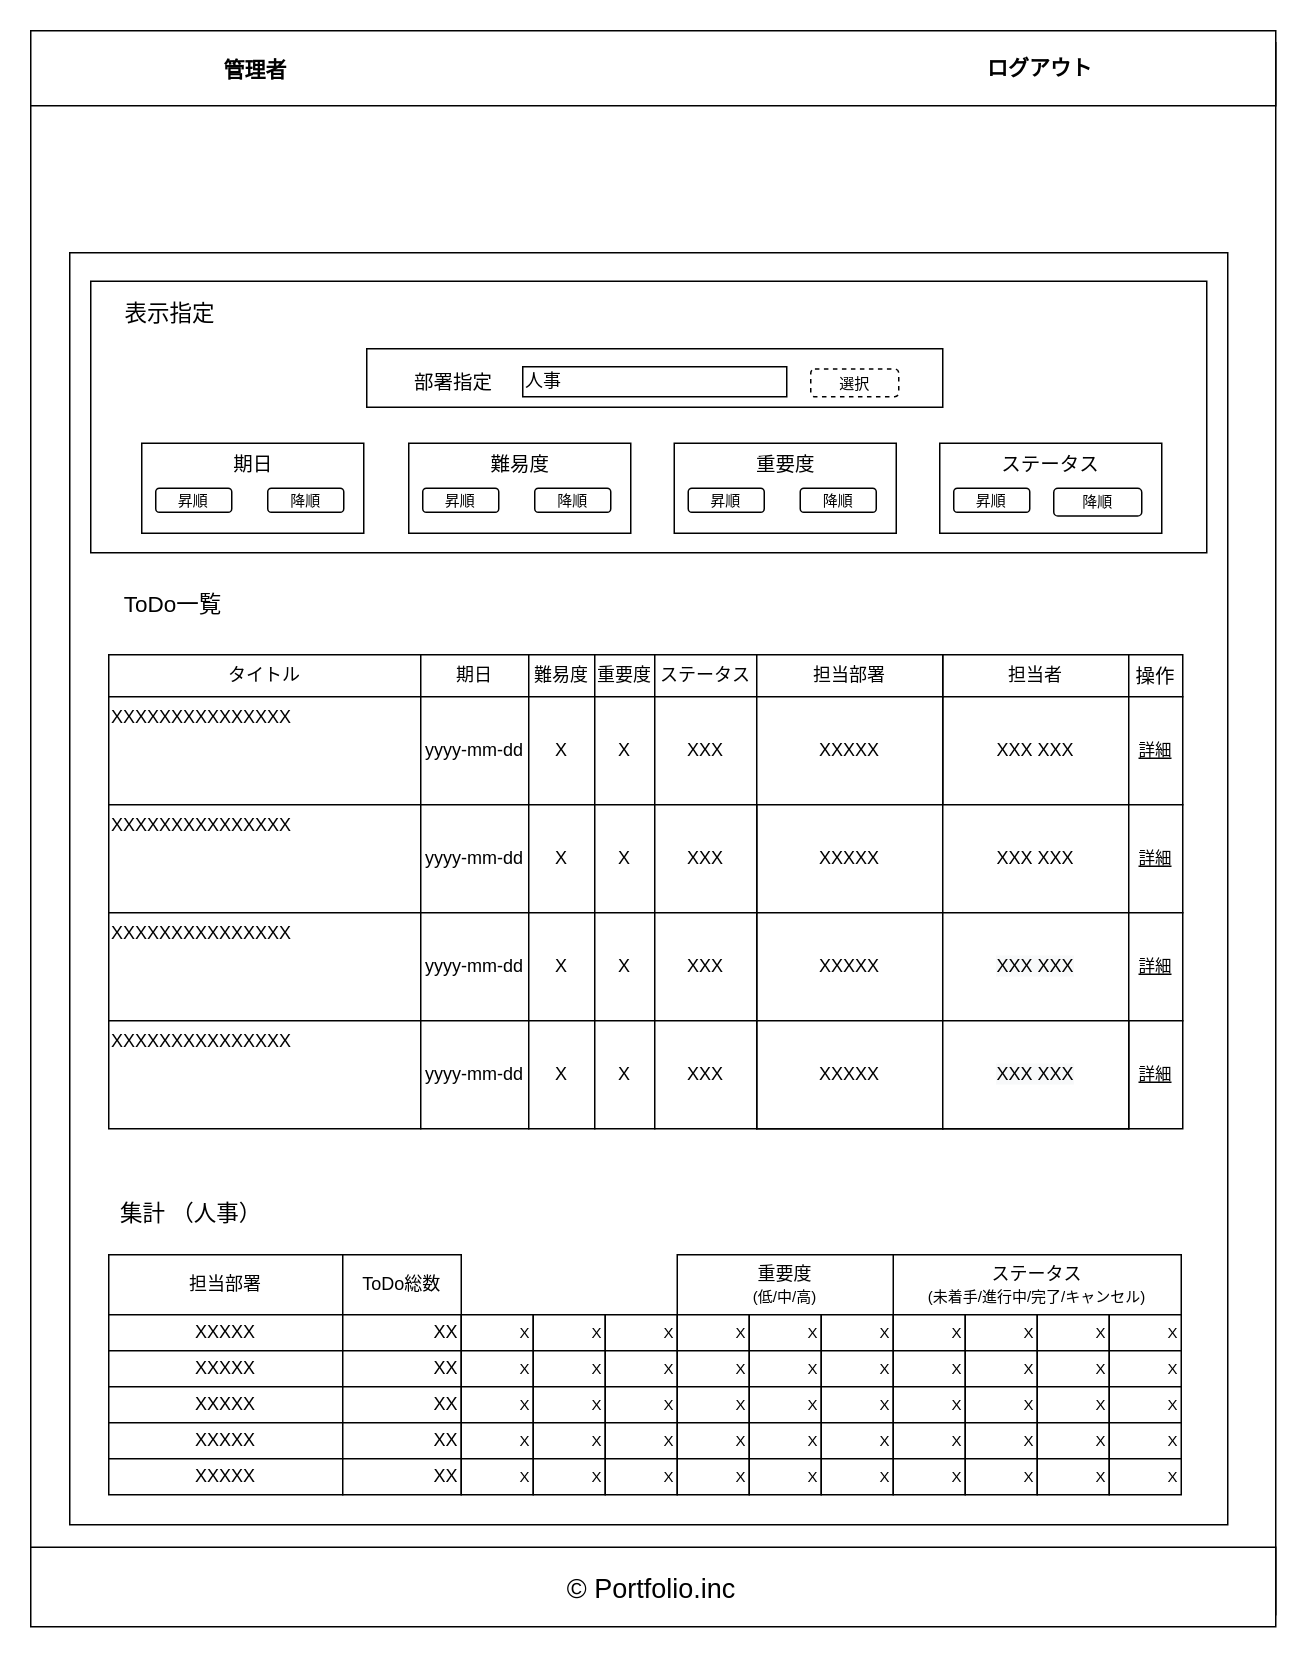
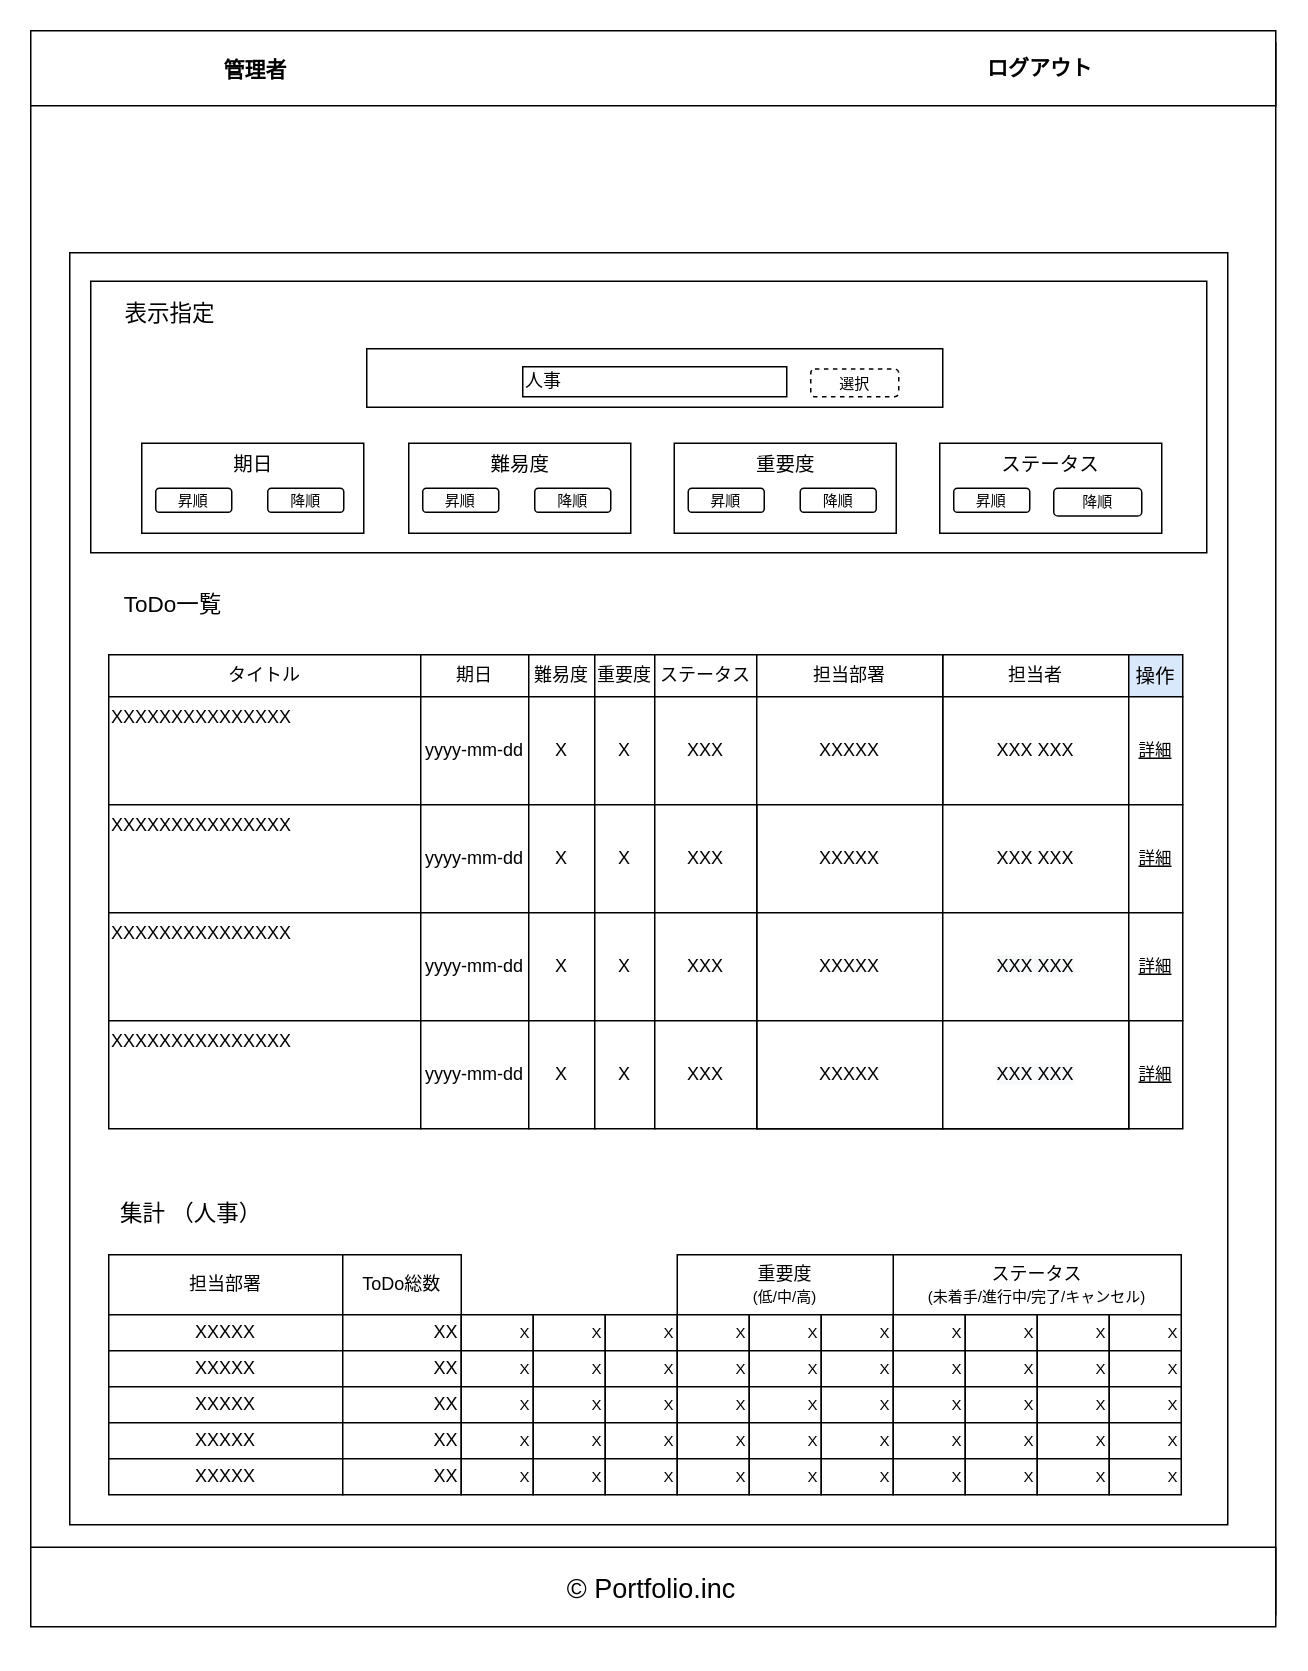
node "部署指定": removed
node "操作": fillcolor #ffffff -> #dae8fc
